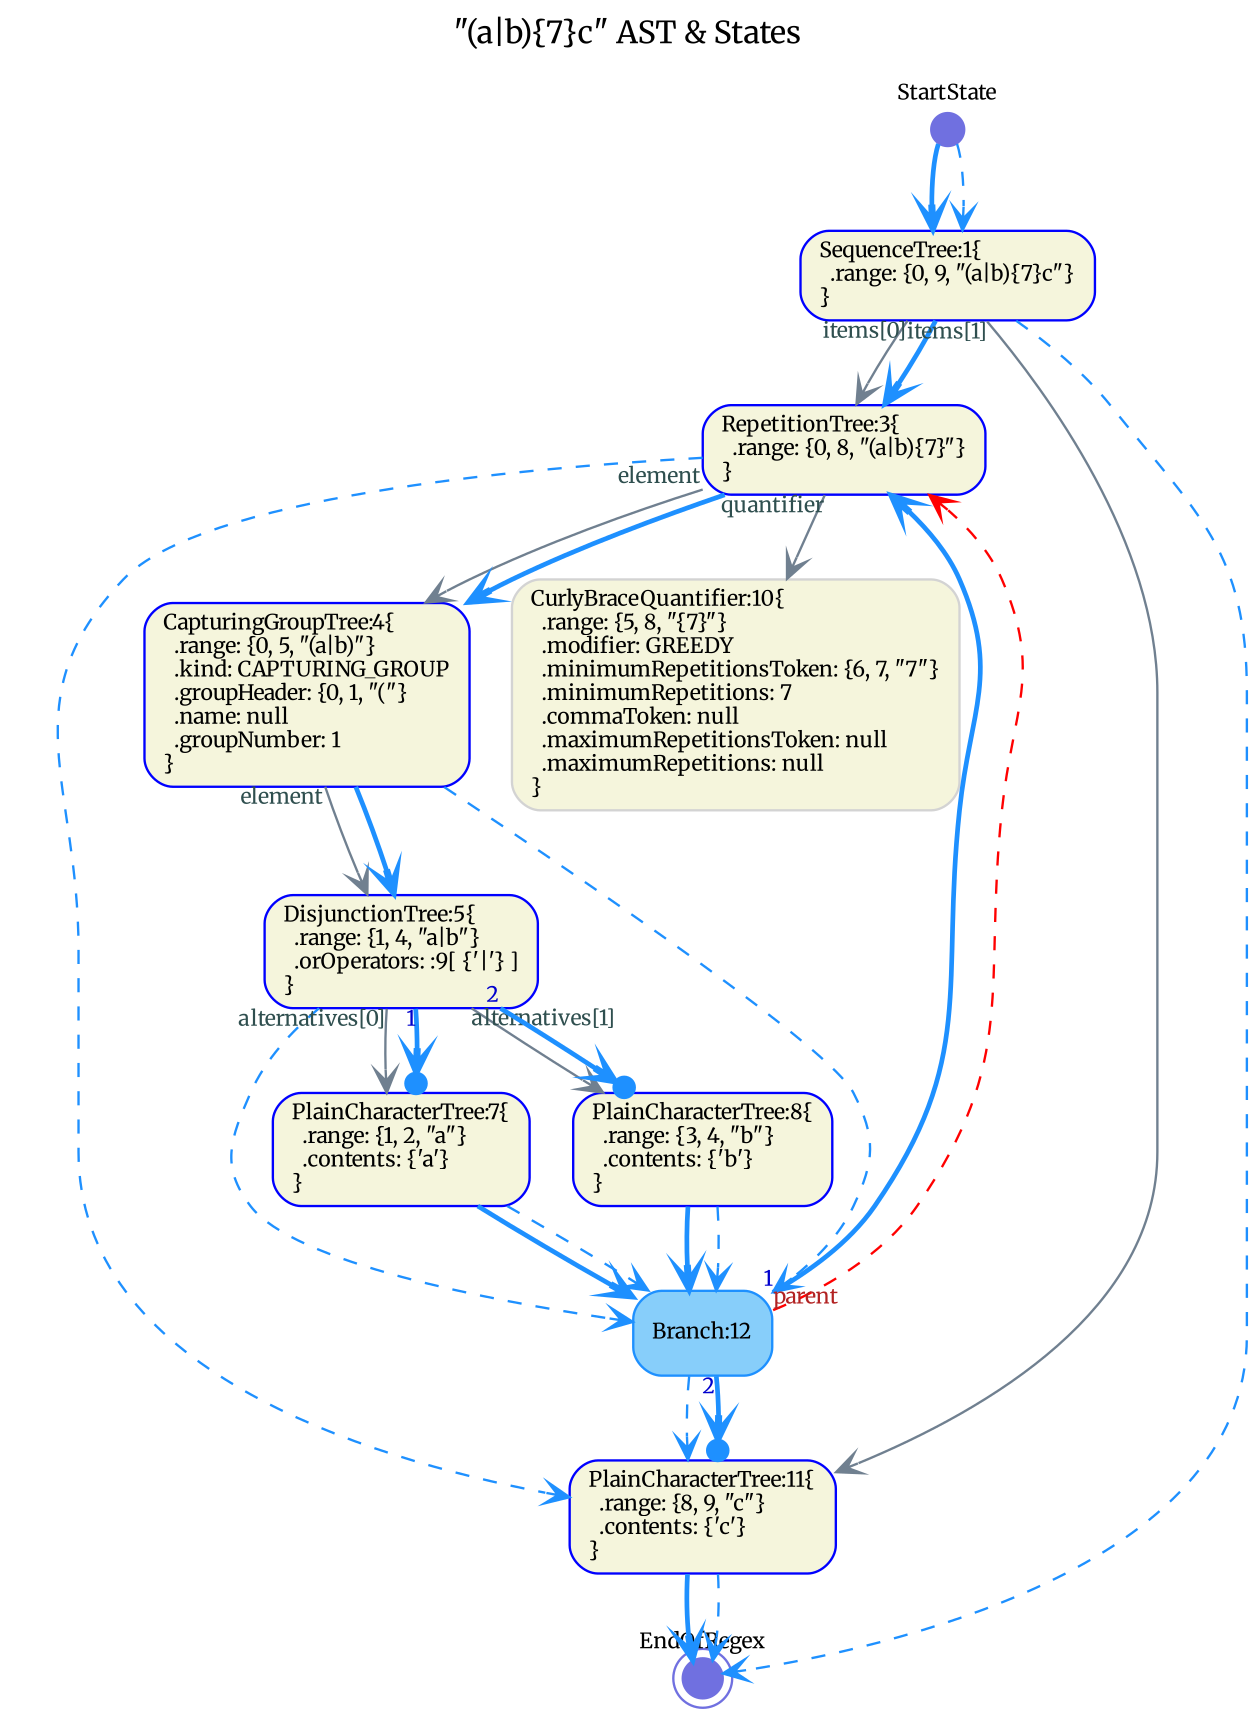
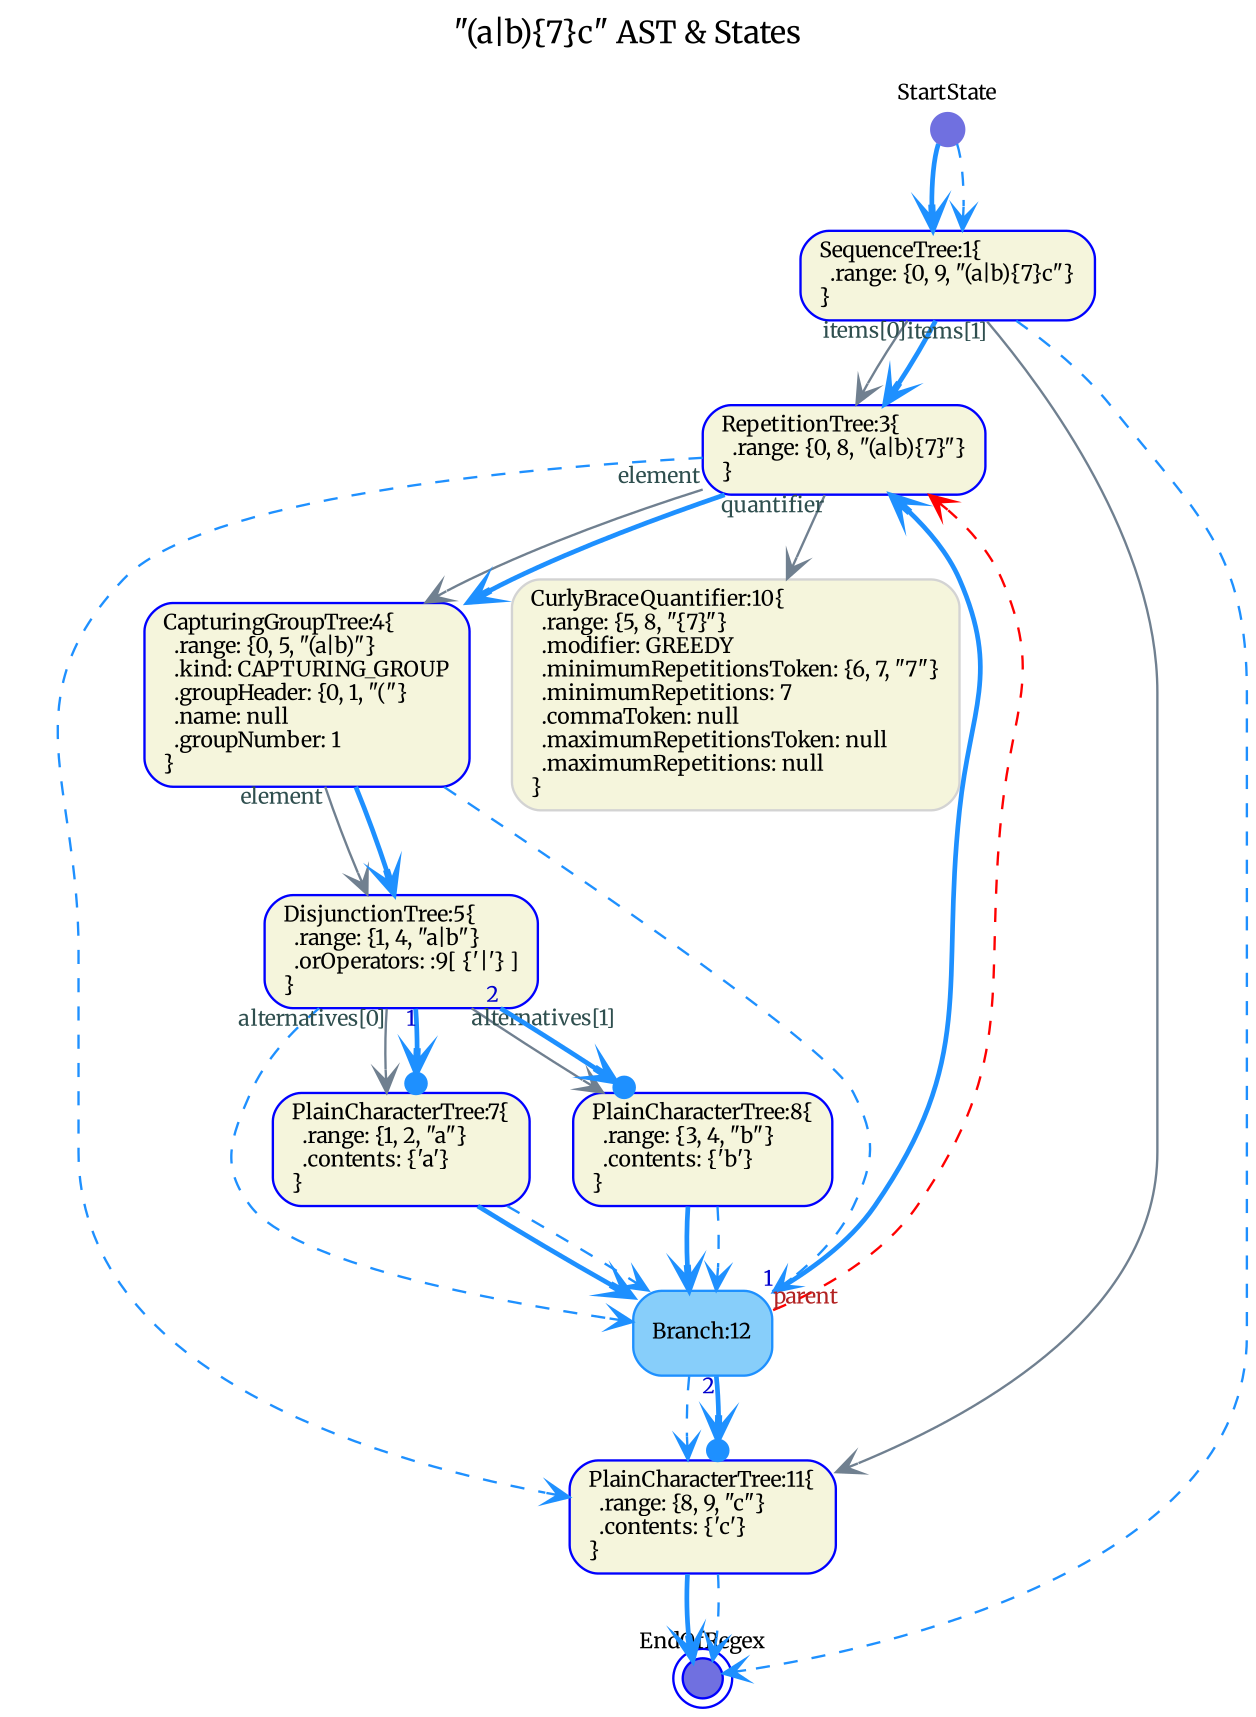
node "EndOfRegex": color #7070e0 -> Blue
